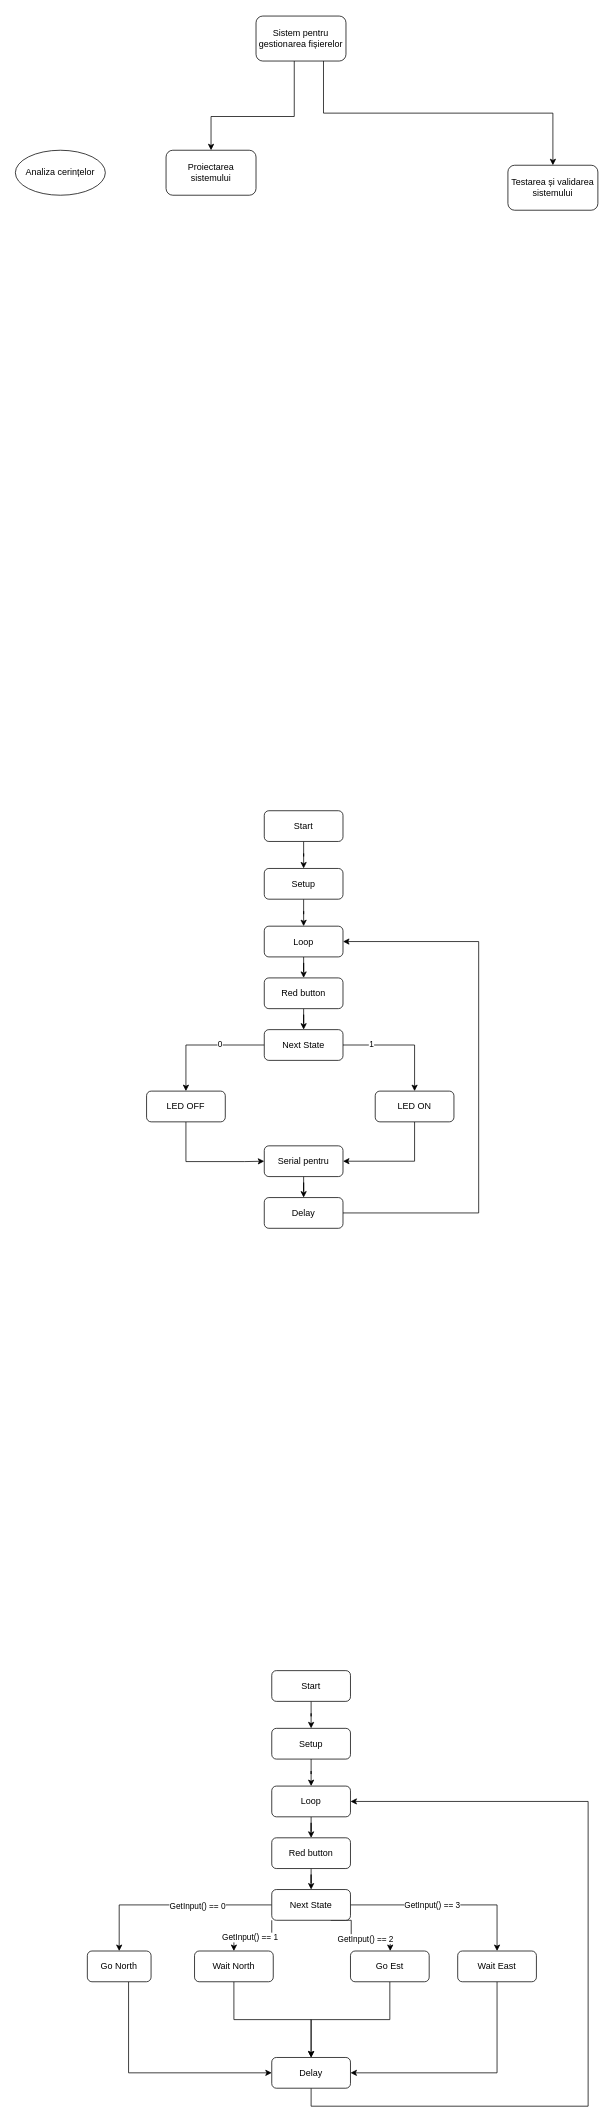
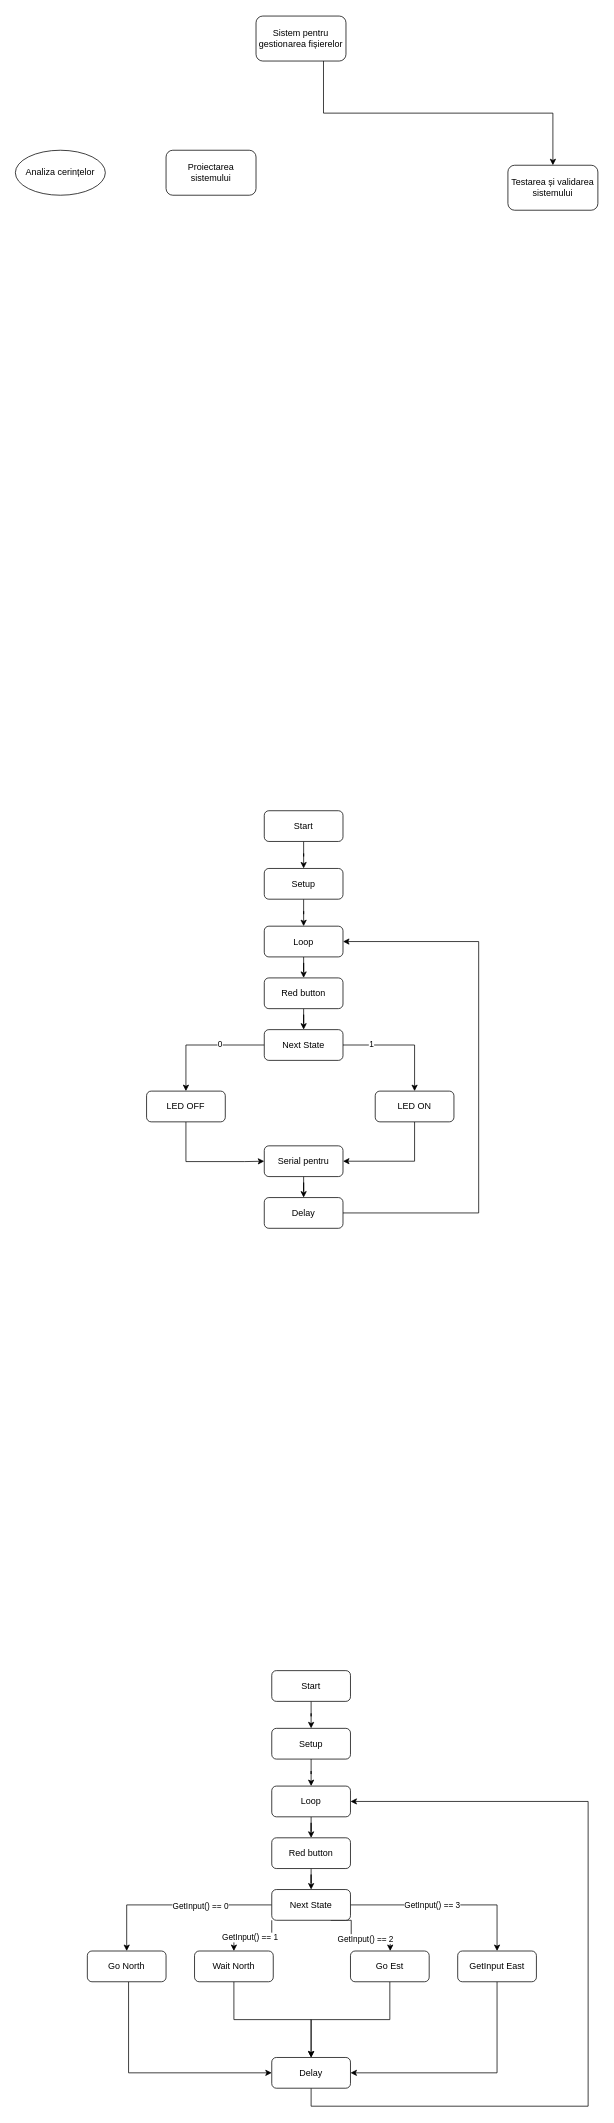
edge "Sistem pentru gestionarea fișierelor" -> "Proiectarea sistemului": removed
node "Go North": size 64x31 -> 79x31
node "Wait East": label "Wait East" -> "GetInput East"
